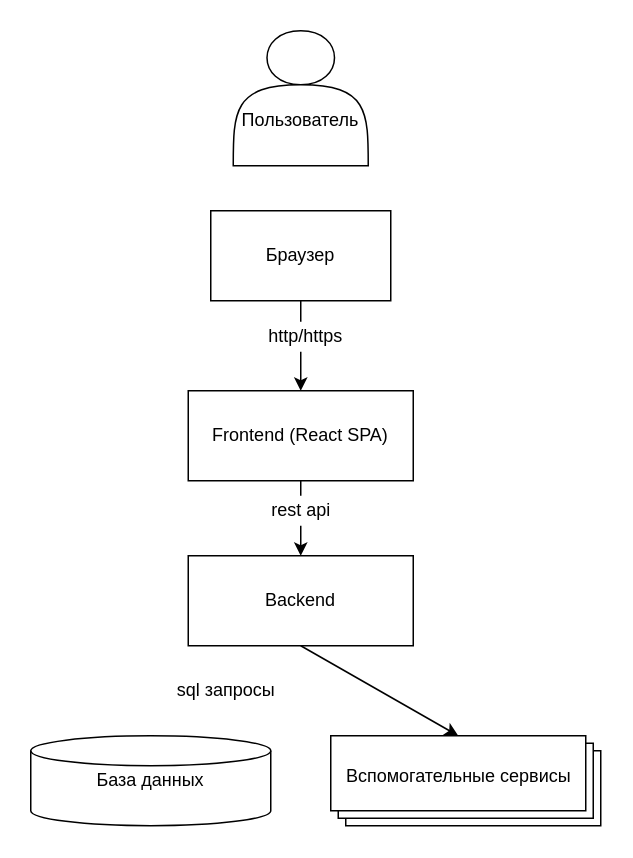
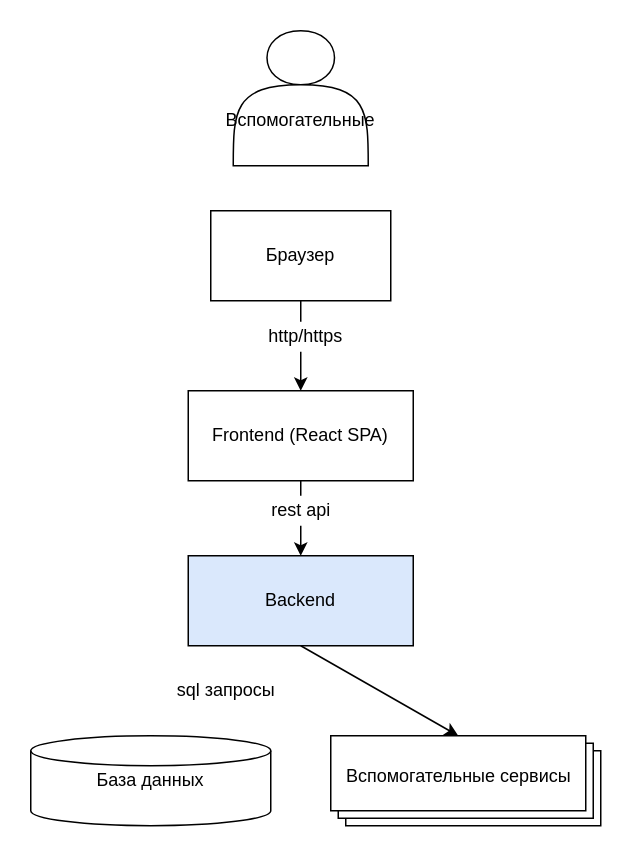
node "Пользователь": label "Пользователь" -> "Вспомогательные"
node "Backend": fillcolor #ffffff -> #dae8fc
